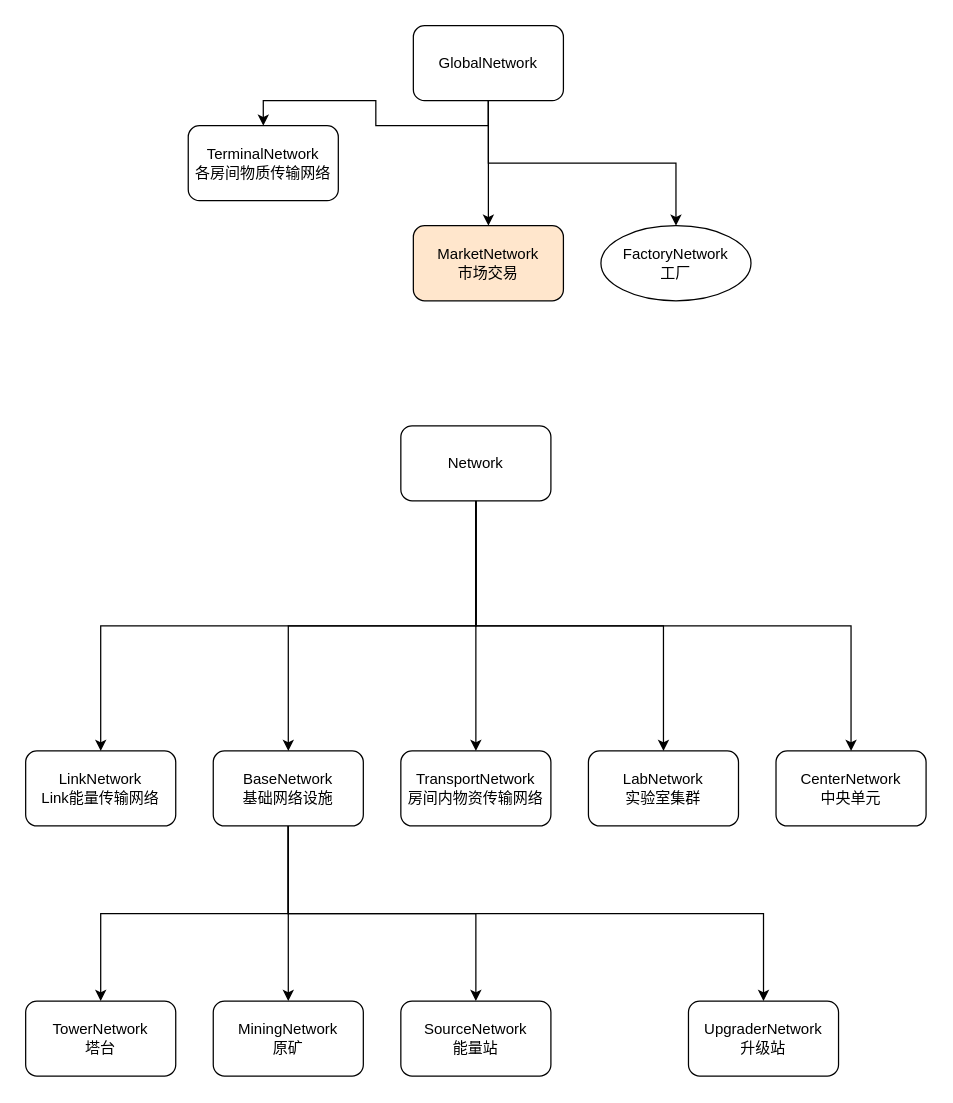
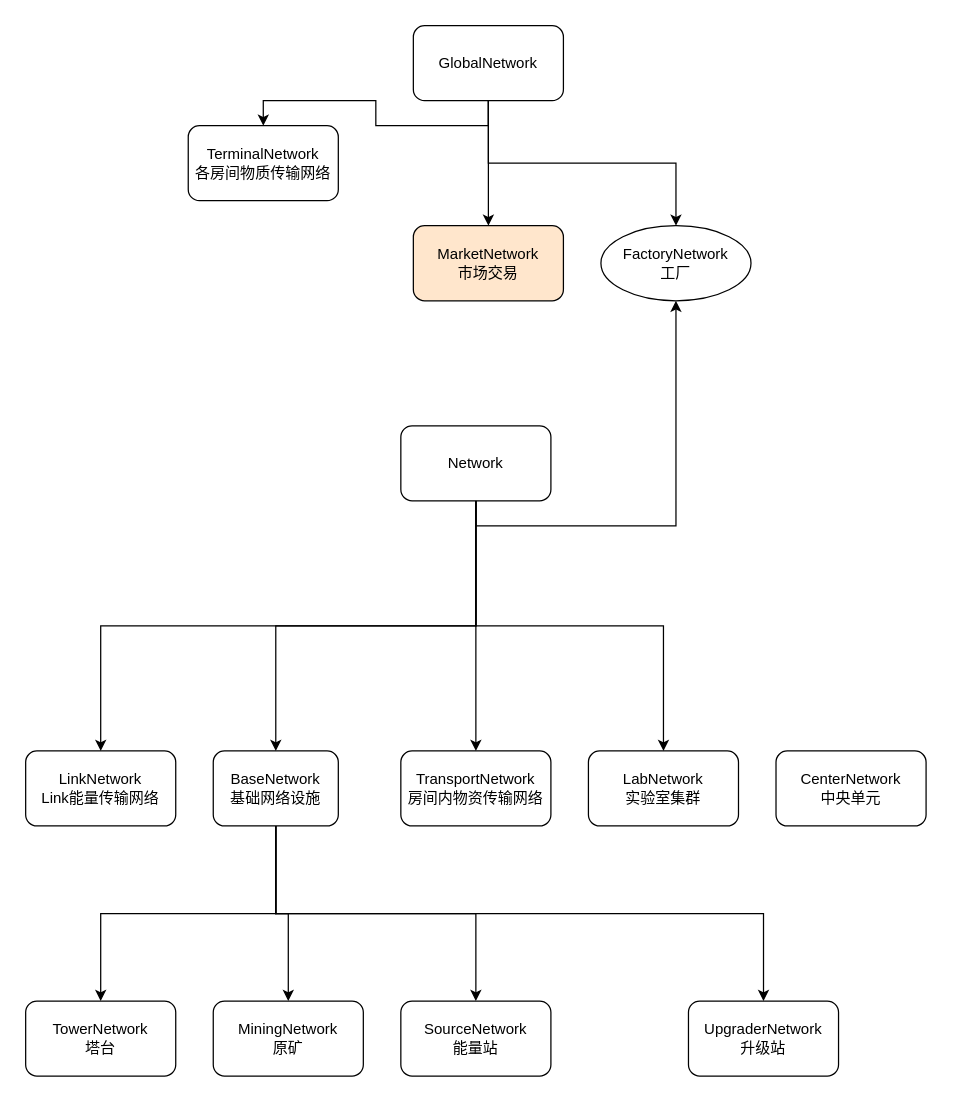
edge "Network" -> "CenterNetwork 中央单元": now "Network" -> "FactoryNetwork 工厂"
node "BaseNetwork 基础网络设施": size 150x75 -> 125x75
